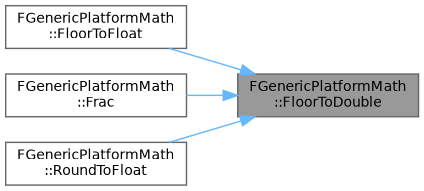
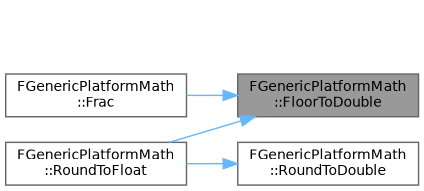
node "FGenericPlatformMath ::FloorToFloat": removed
node "FGenericPlatformMath ::RoundToDouble": added
